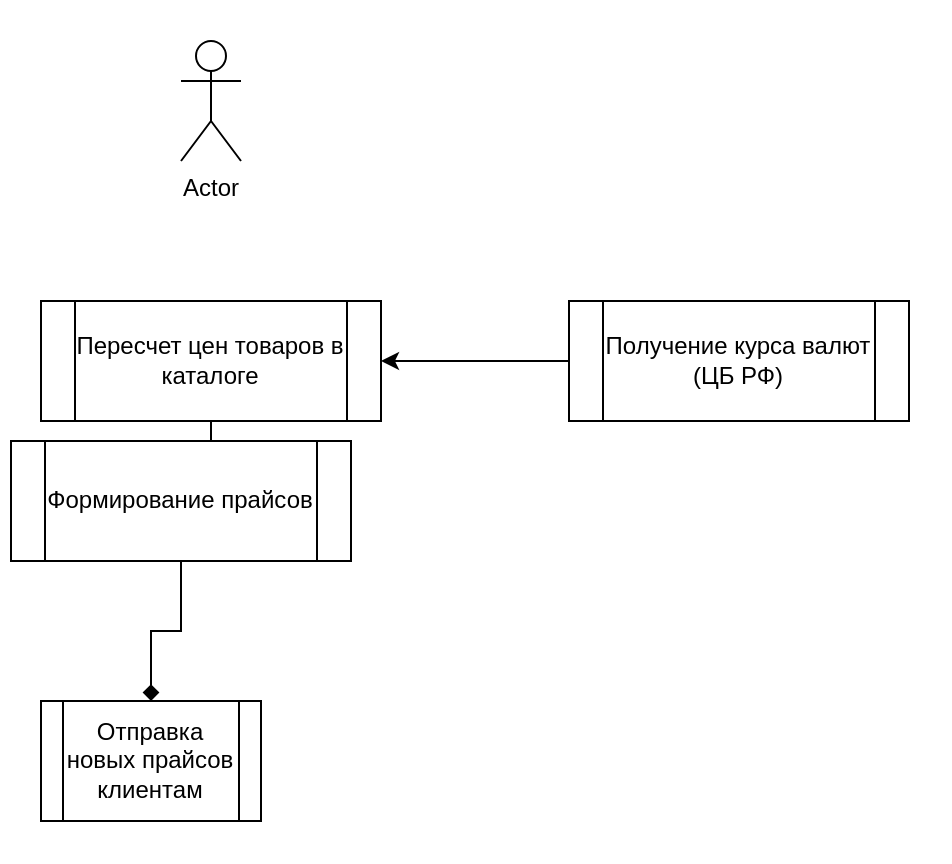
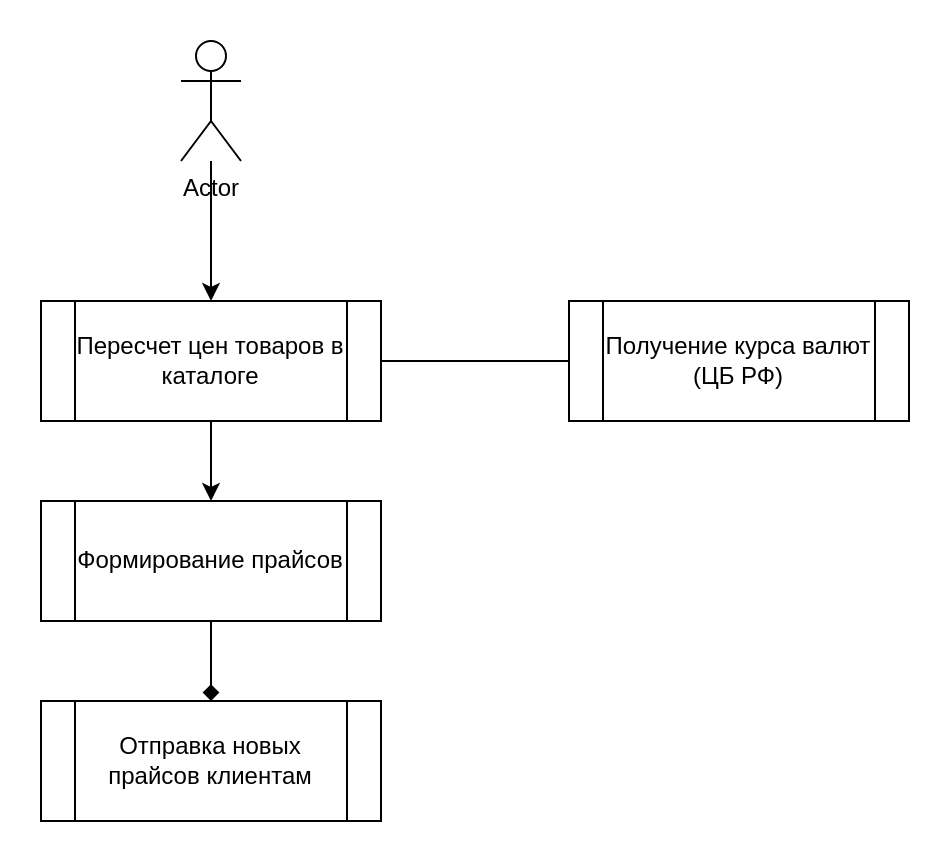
edge "Actor" -> "Пересчет цен товаров в каталоге": added
edge "Получение курса валют (ЦБ РФ)" -> "Пересчет цен товаров в каталоге": arrowhead classic -> none
node "Формирование прайсов": moved (181, 501) -> (211, 561)
node "Отправка новых прайсов клиентам": size 220x120 -> 340x120
